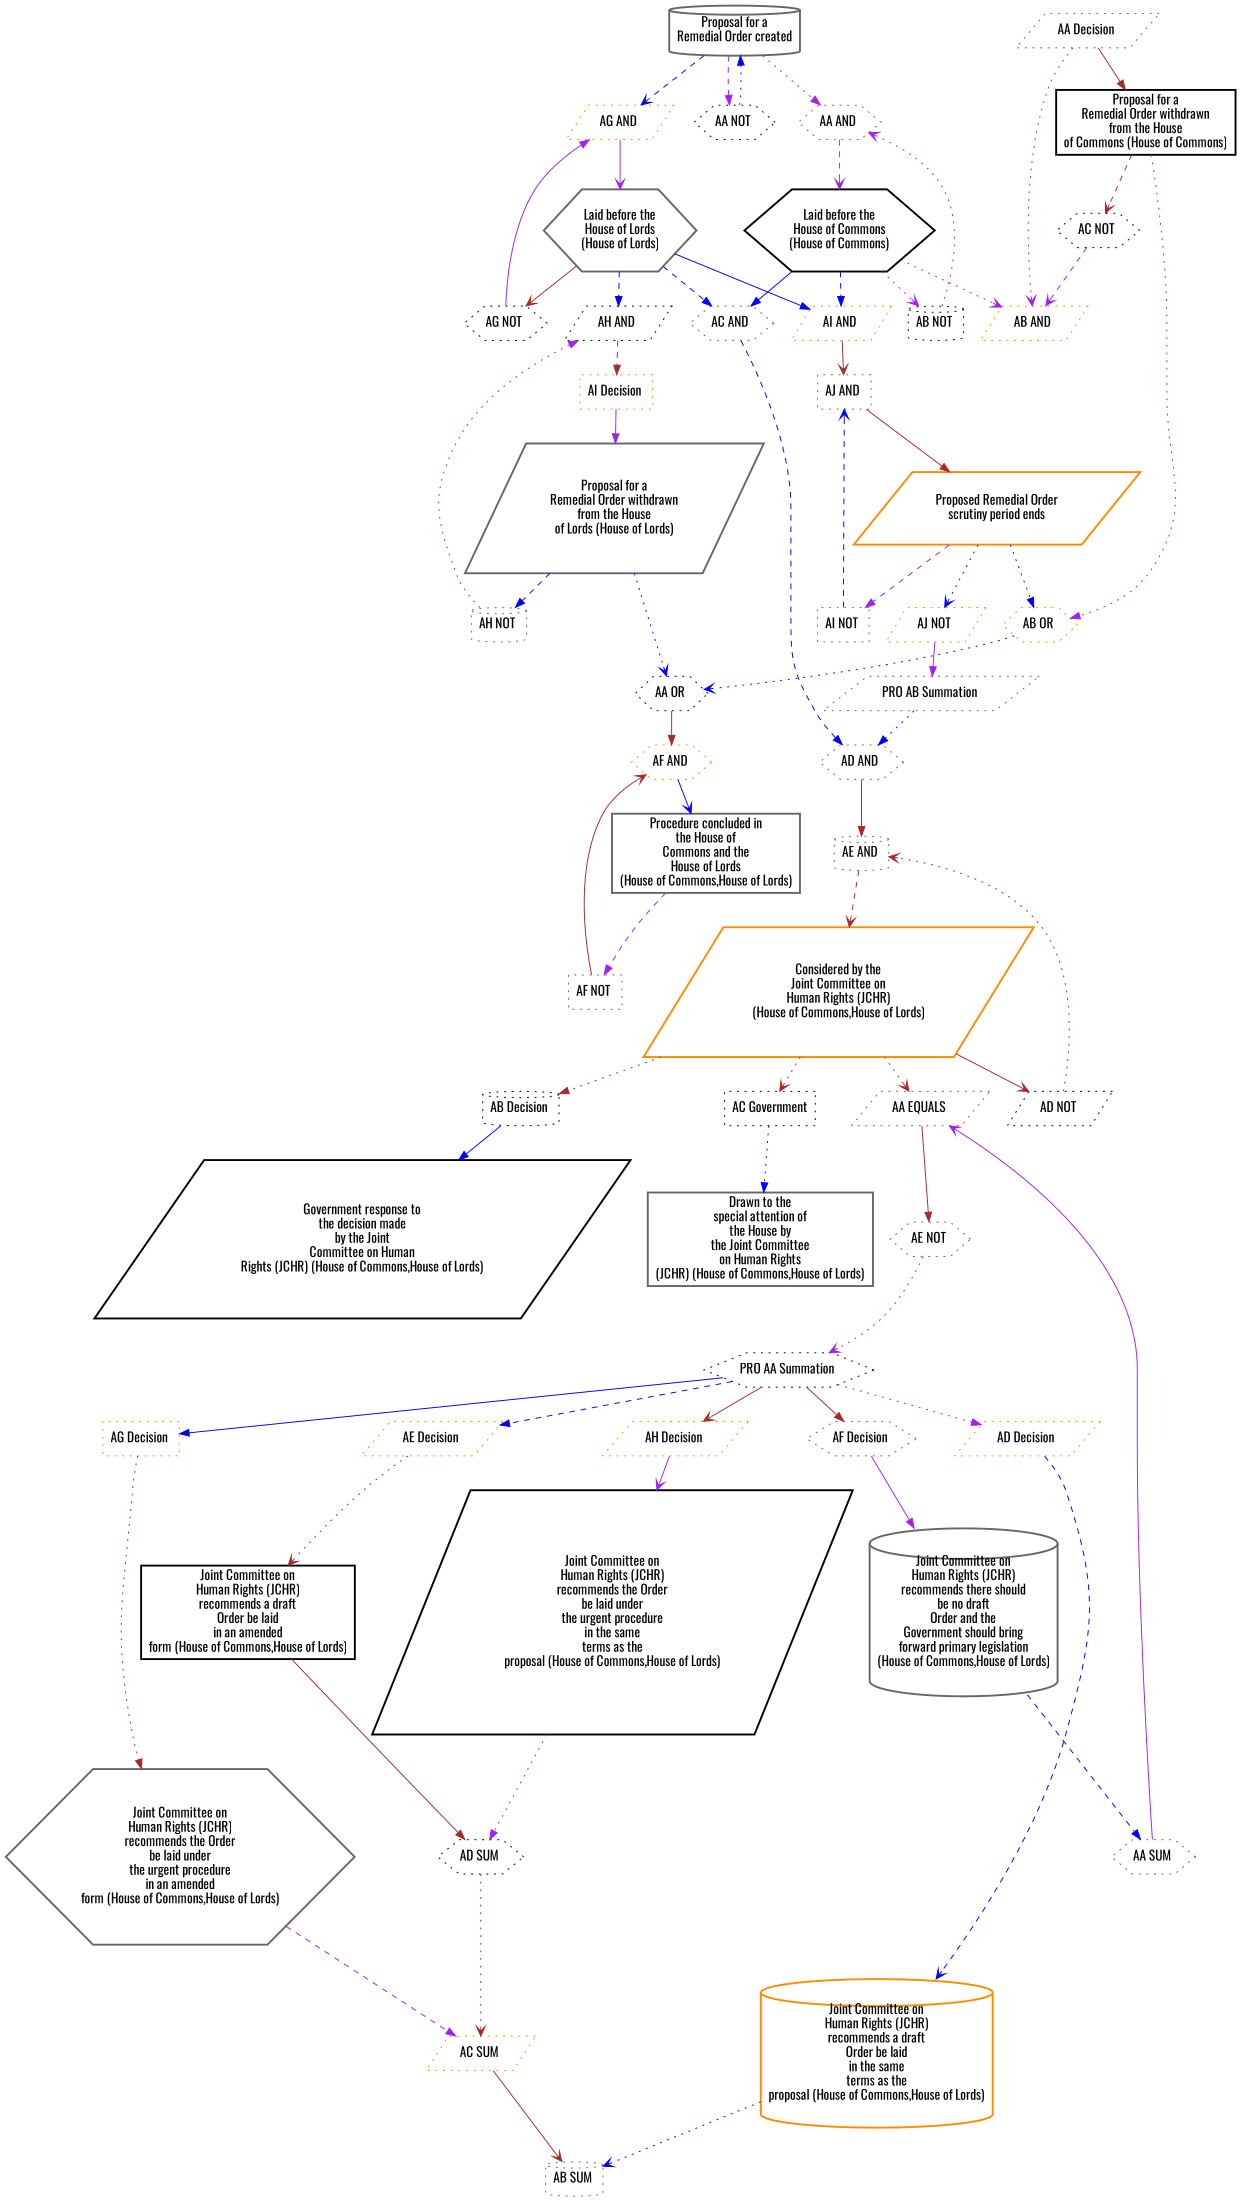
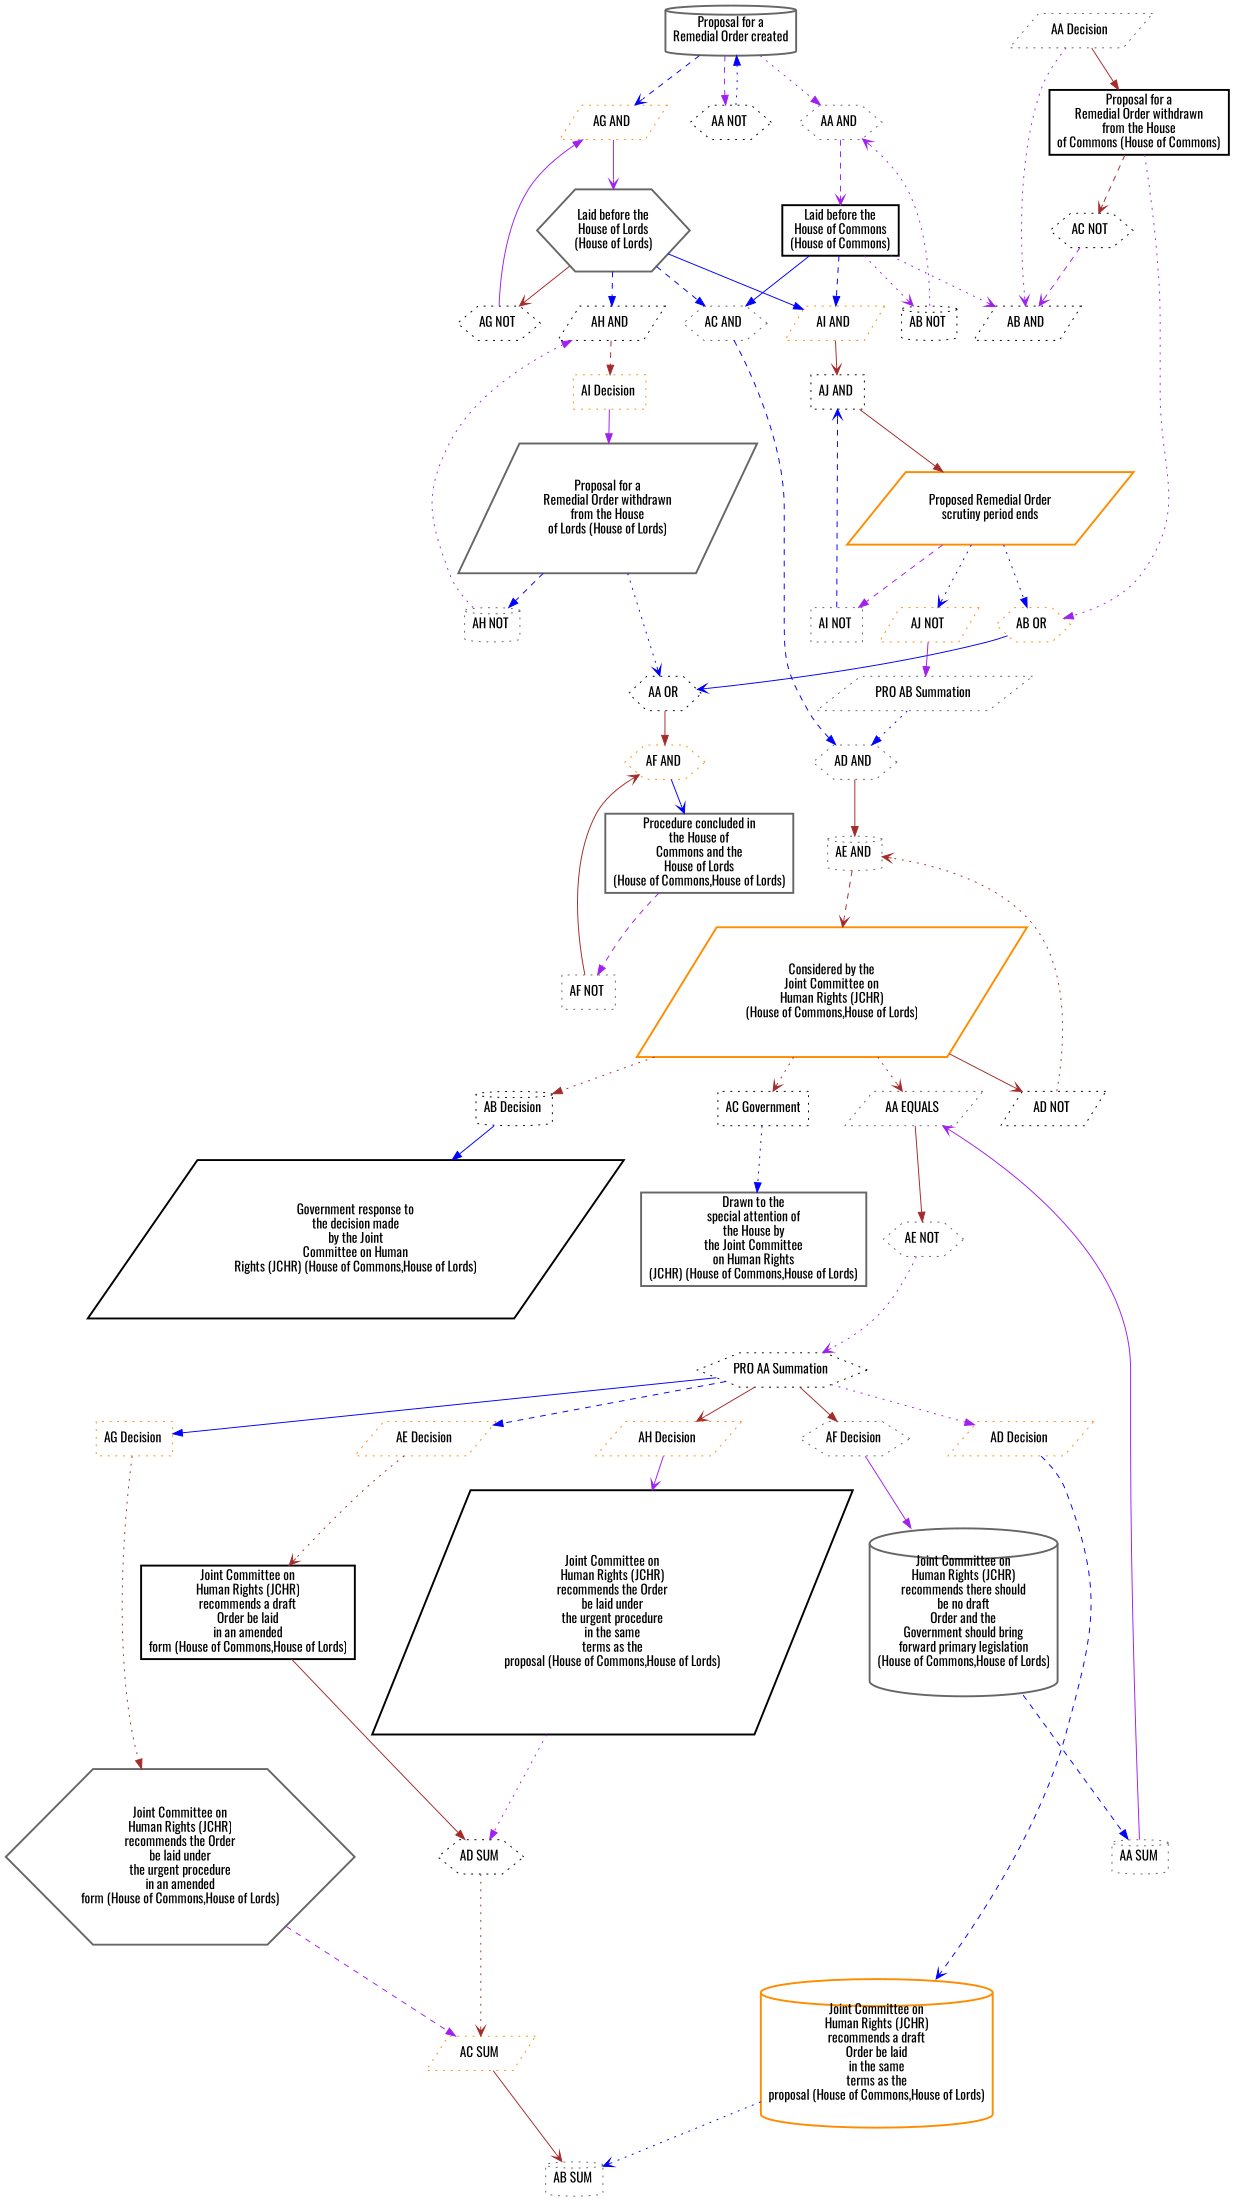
node "Laid before the House of Commons (House of Commons)": shape hexagon -> box
node "AB AND": color darkorange -> black
node "AJ AND": color gray40 -> black
edge "AB OR" -> "AA OR": style dotted -> solid
node "AA SUM": shape hexagon -> cylinder
